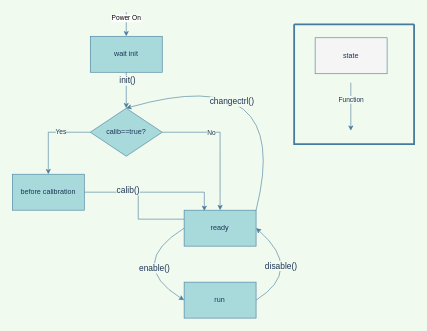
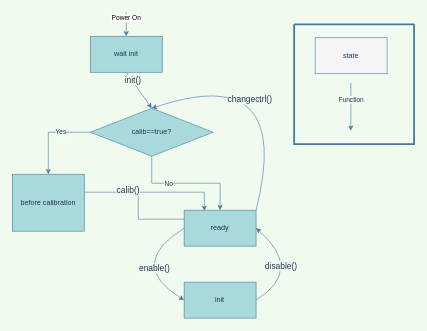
node "calib==true?": size 72x48 -> 123x48
node "before calibration": size 72x36 -> 72x57
node "run": label "run" -> "init"
